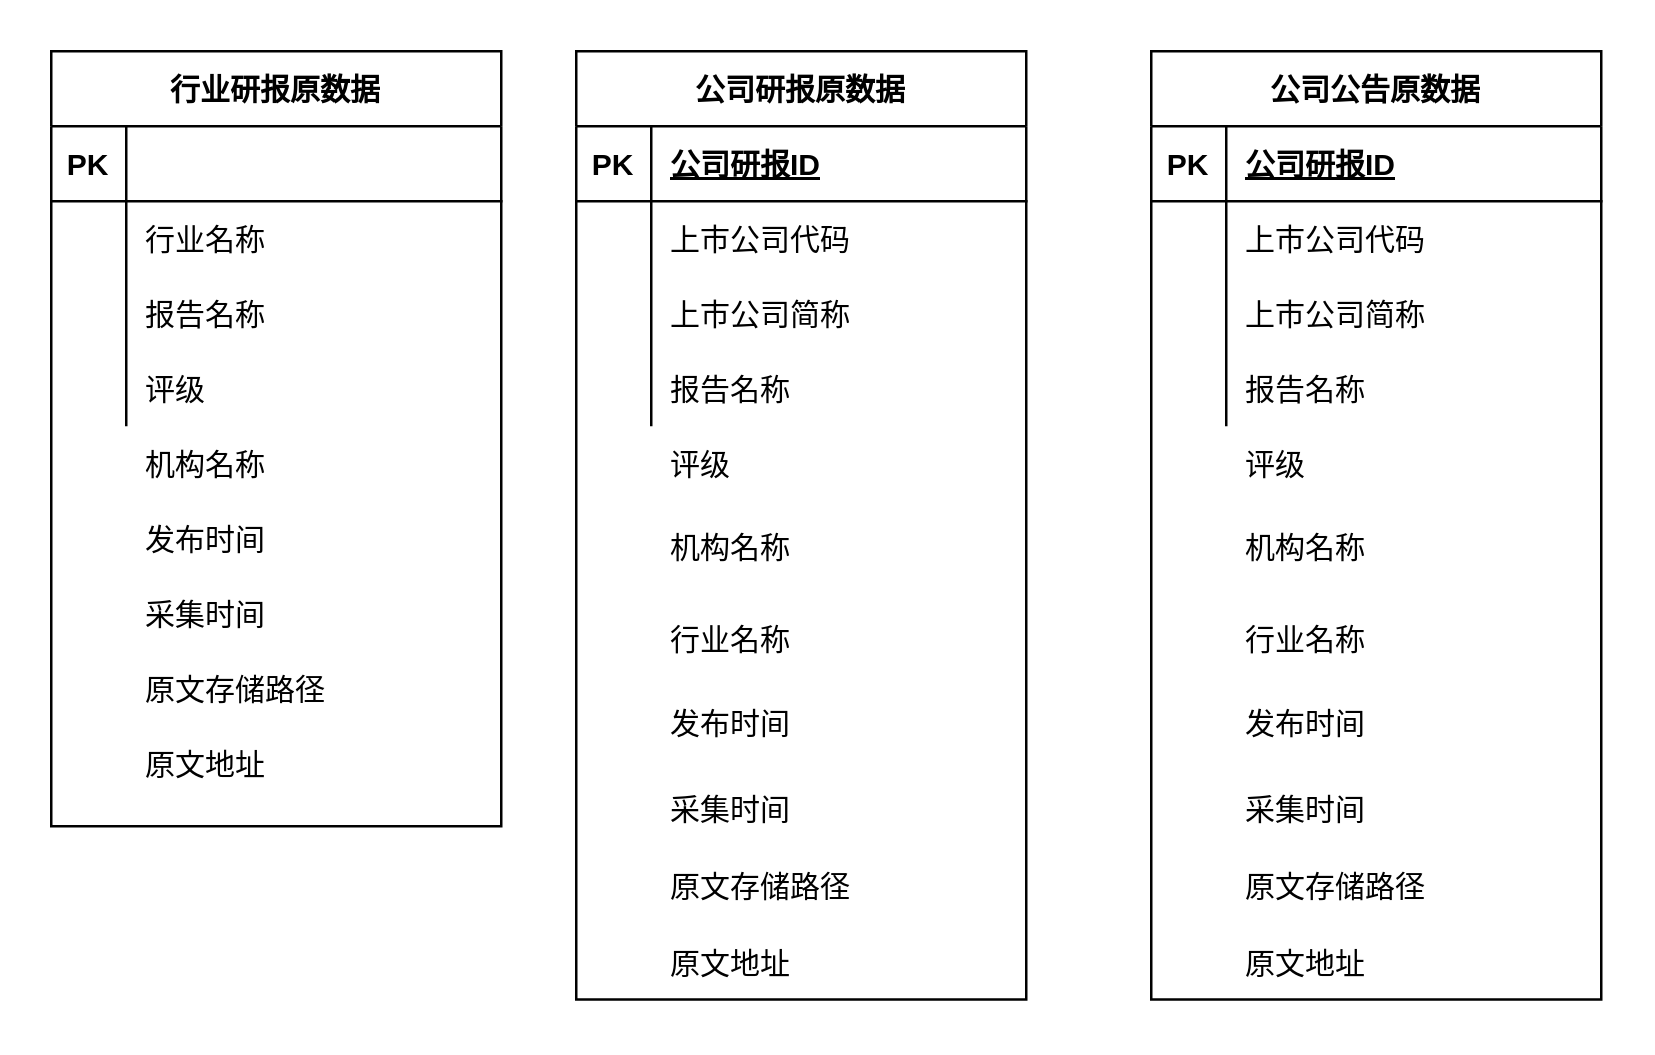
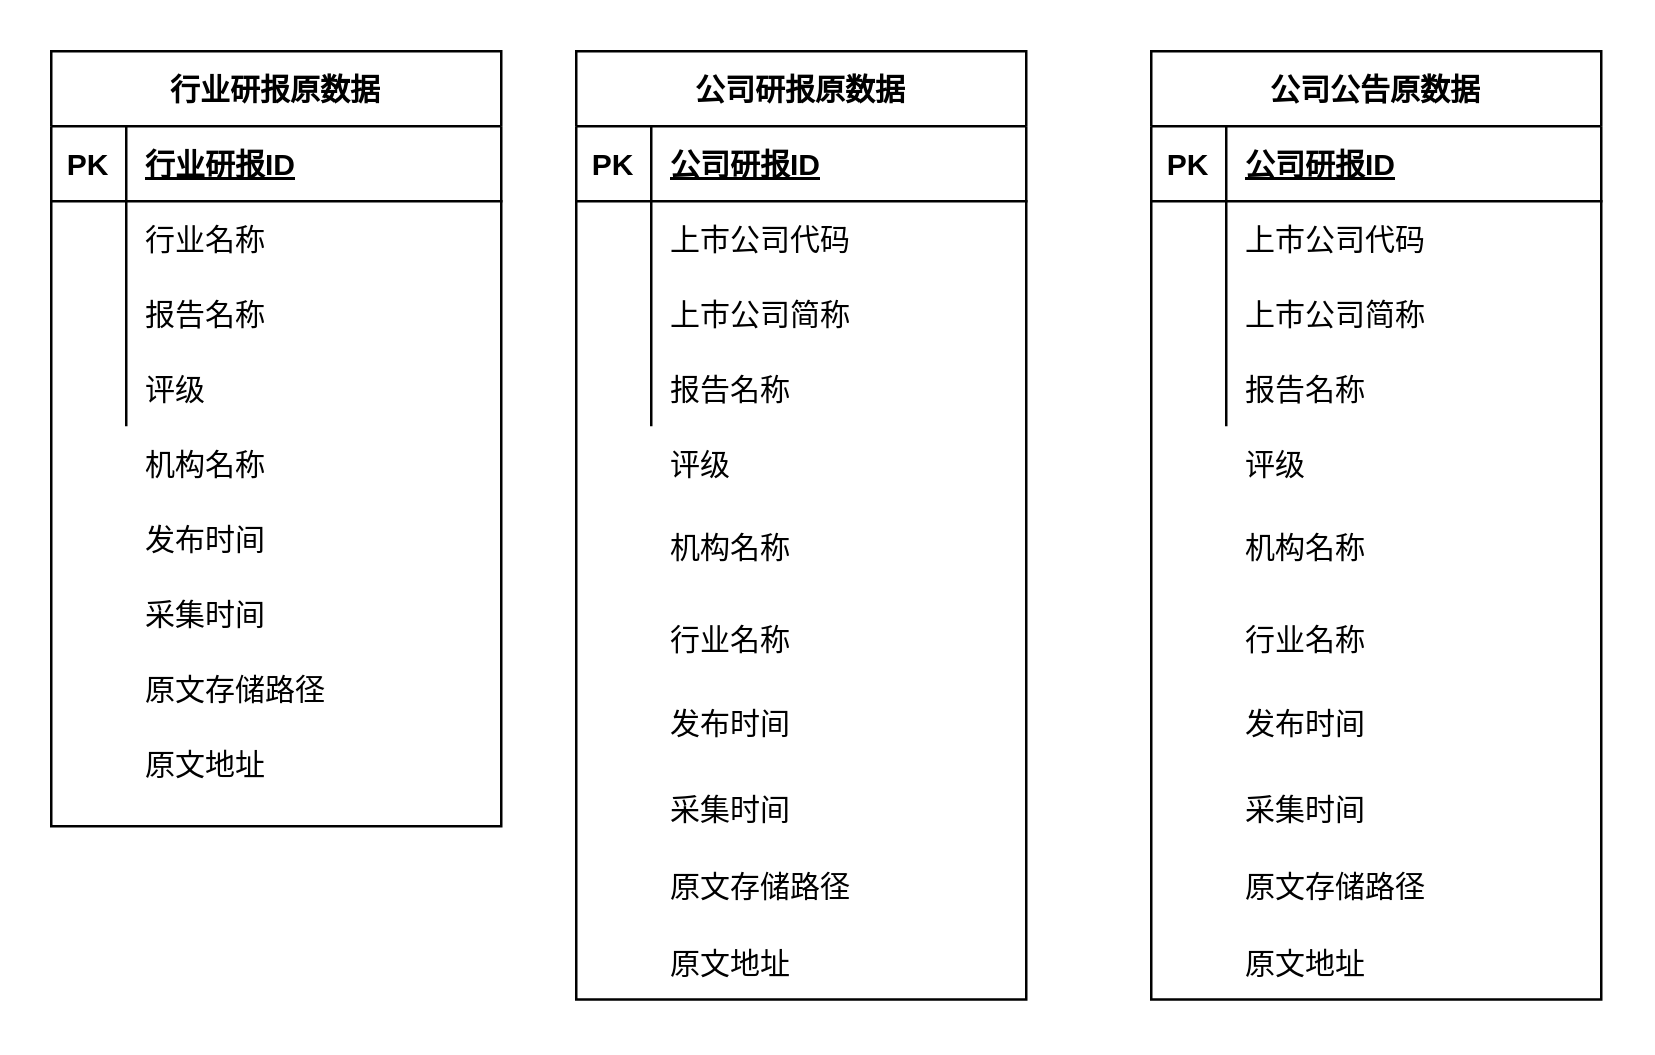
node "行业研报ID": added
